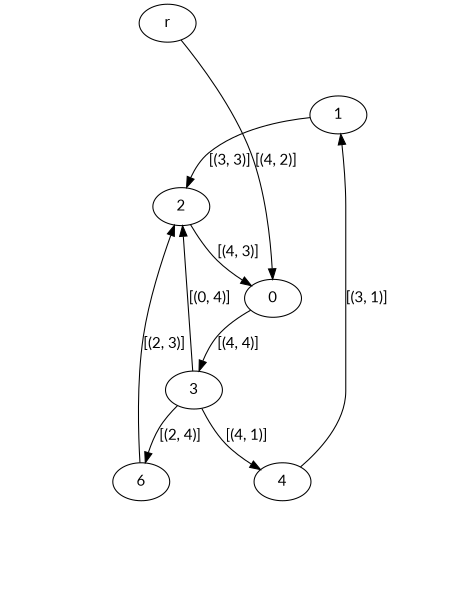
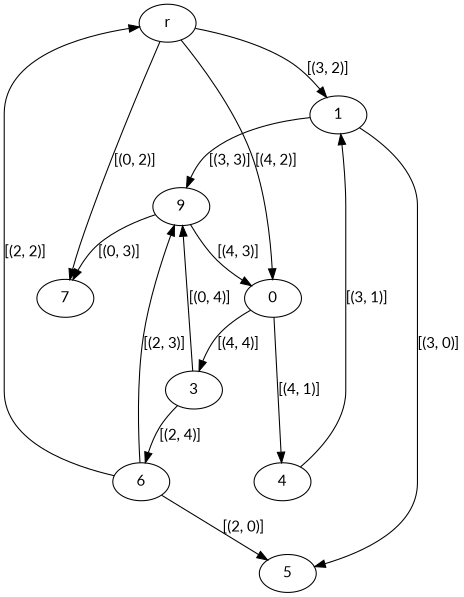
edge "r" -> "1": added, label "[(3, 2)]"
node "2": label "2" -> "9"
edge "6" -> "r": added, label "[(2, 2)]"
node "7": added
edge "3" -> "4": now "0" -> "4"
node "5": added
